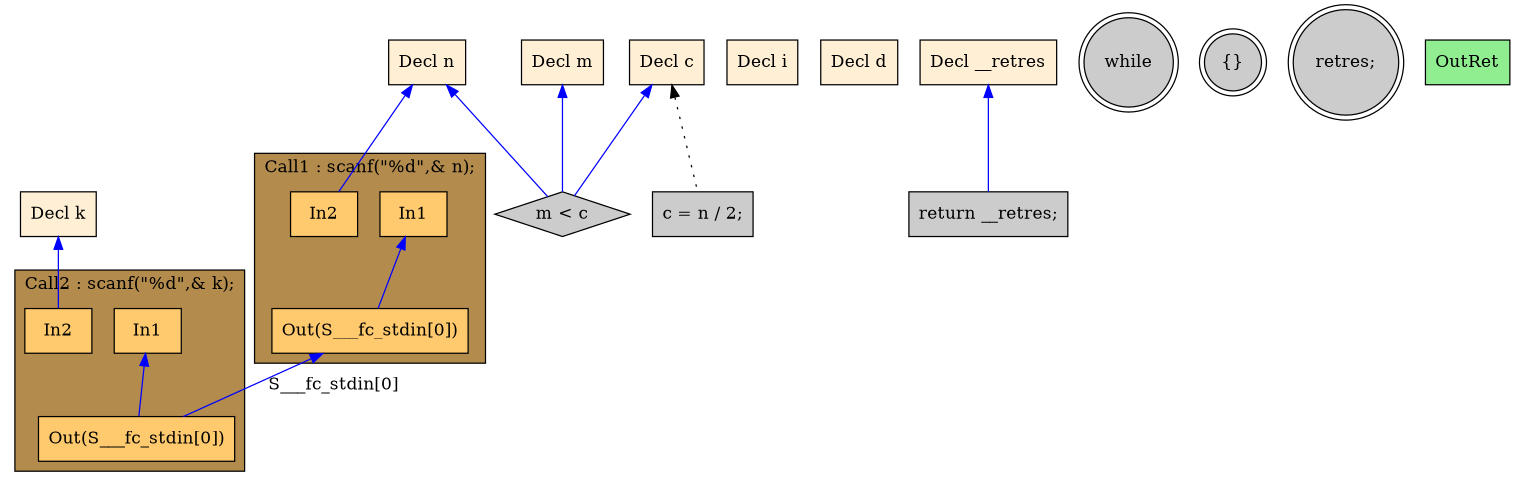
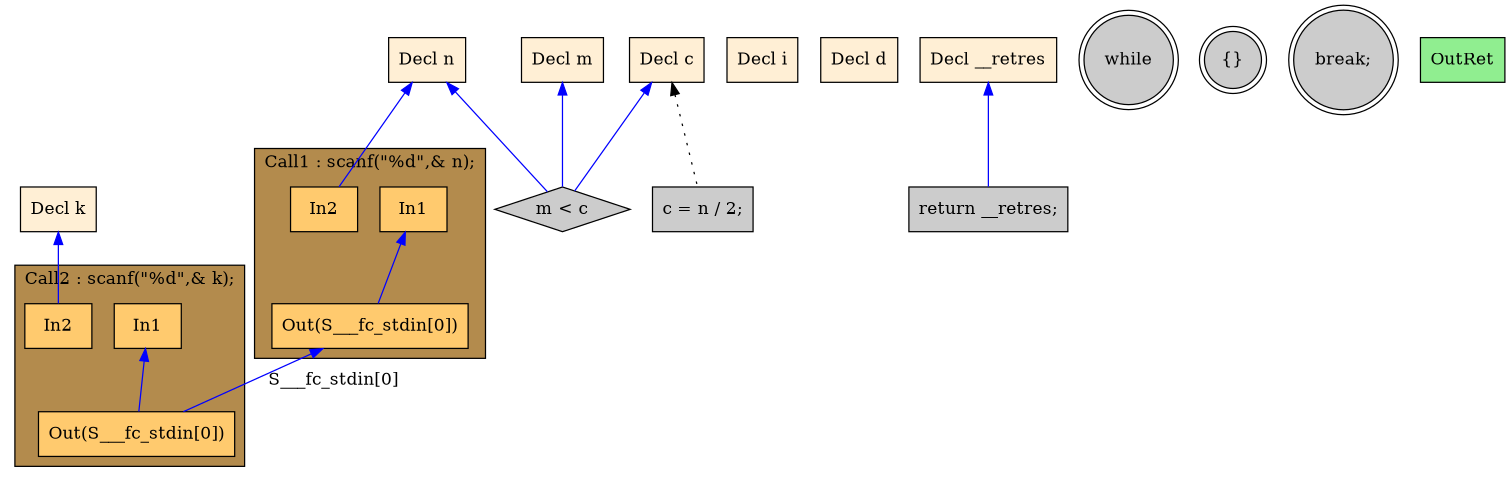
node "retres;": label "retres;" -> "break;"
